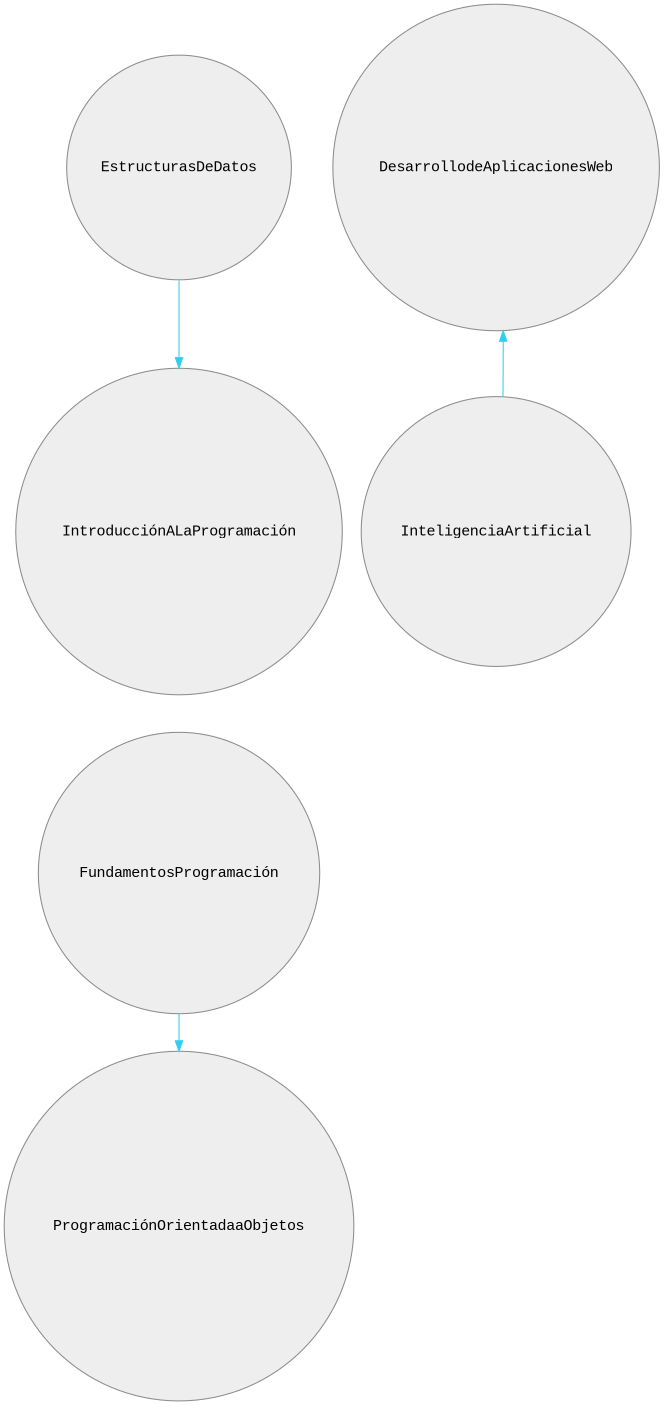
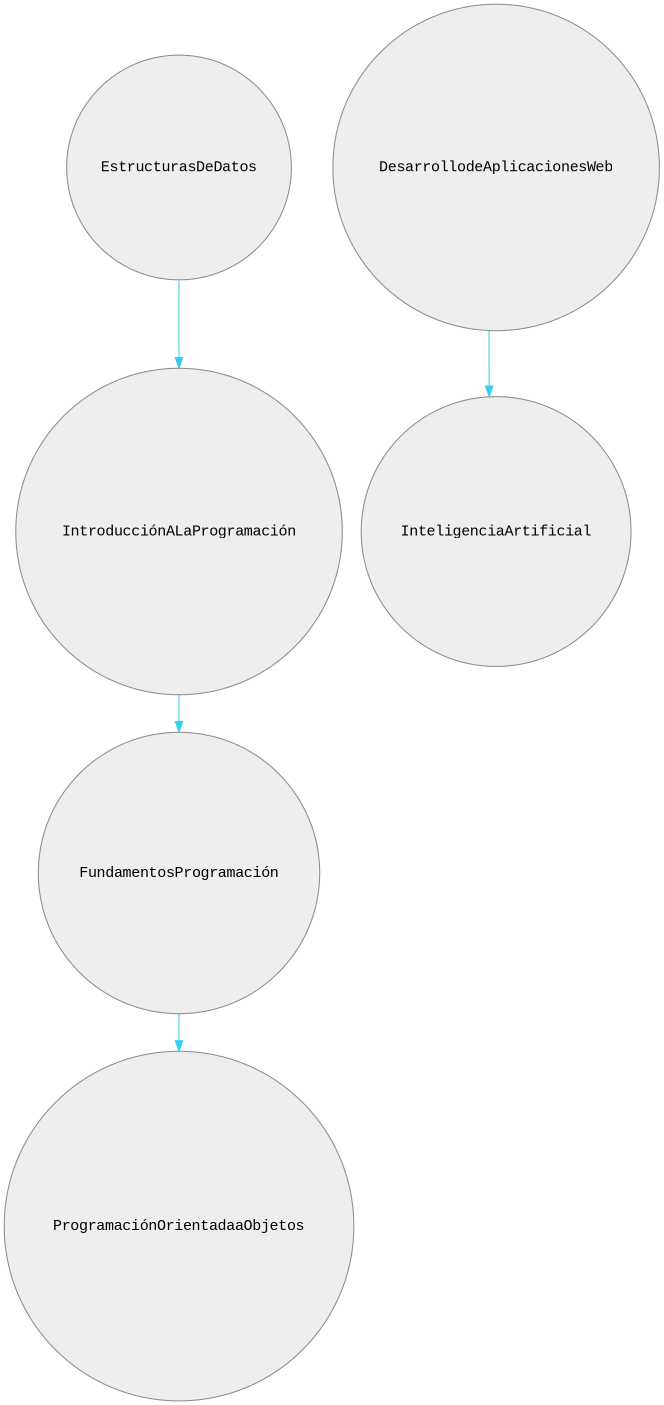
edge "InteligenciaArtificial" -> "DesarrollodeAplicacionesWeb": reversed
edge "IntroducciónALaProgramación" -> "FundamentosProgramación": added
